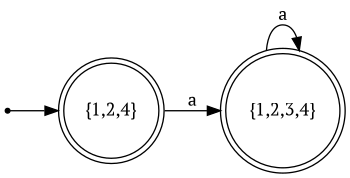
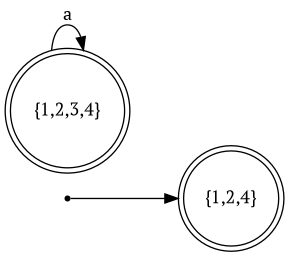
edge "{1,2,4}" -> "{1,2,3,4}": removed, label "a"
